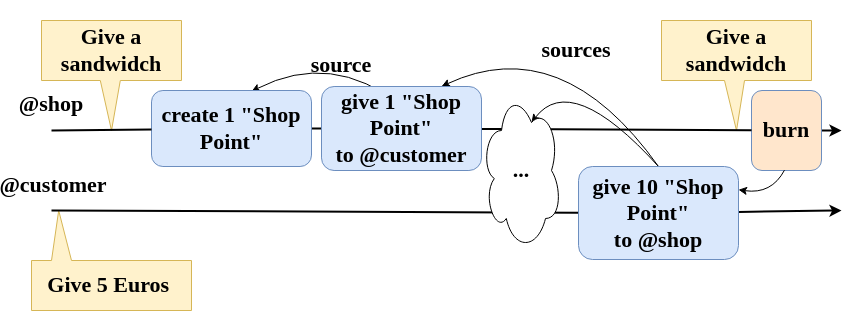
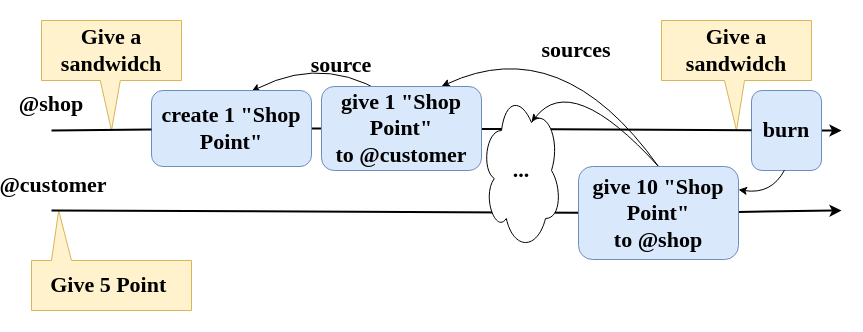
node "burn": fillcolor #ffe6cc -> #dae8fc
node "Give 5 Euros": label "Give 5 Euros" -> "Give 5 Point"
